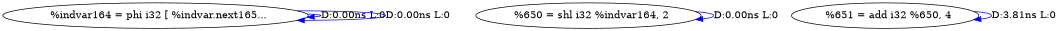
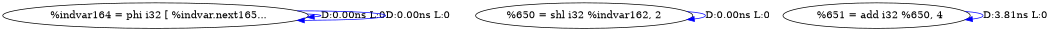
node "%650 = shl i32 %indvar164, 2": label "%650 = shl i32 %indvar164, 2" -> "%650 = shl i32 %indvar162, 2"
